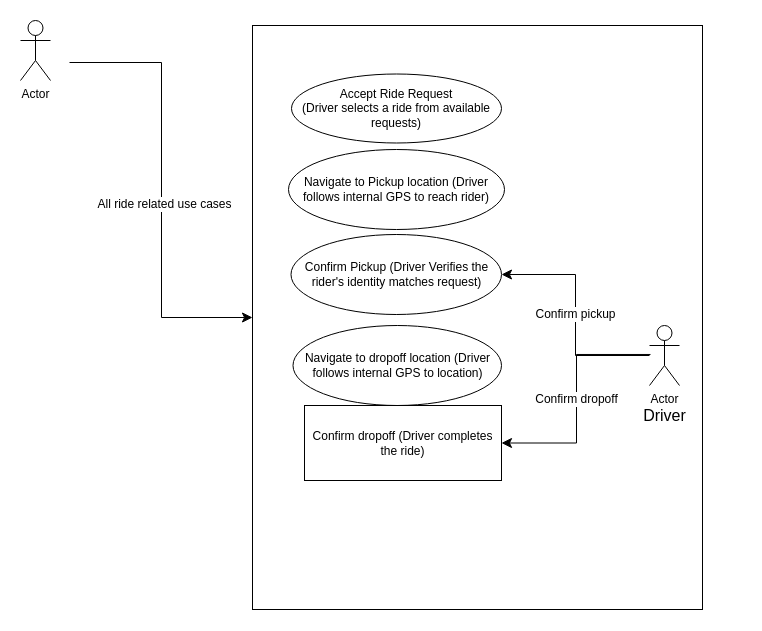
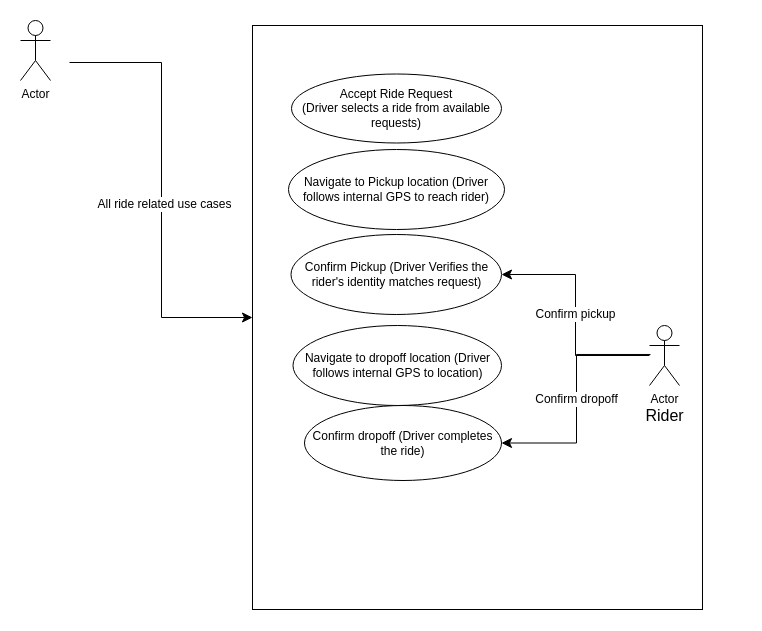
node "Driver": label "Driver" -> "Rider"
node "Confirm dropoff (Driver completes the ride)": shape rectangle -> ellipse
